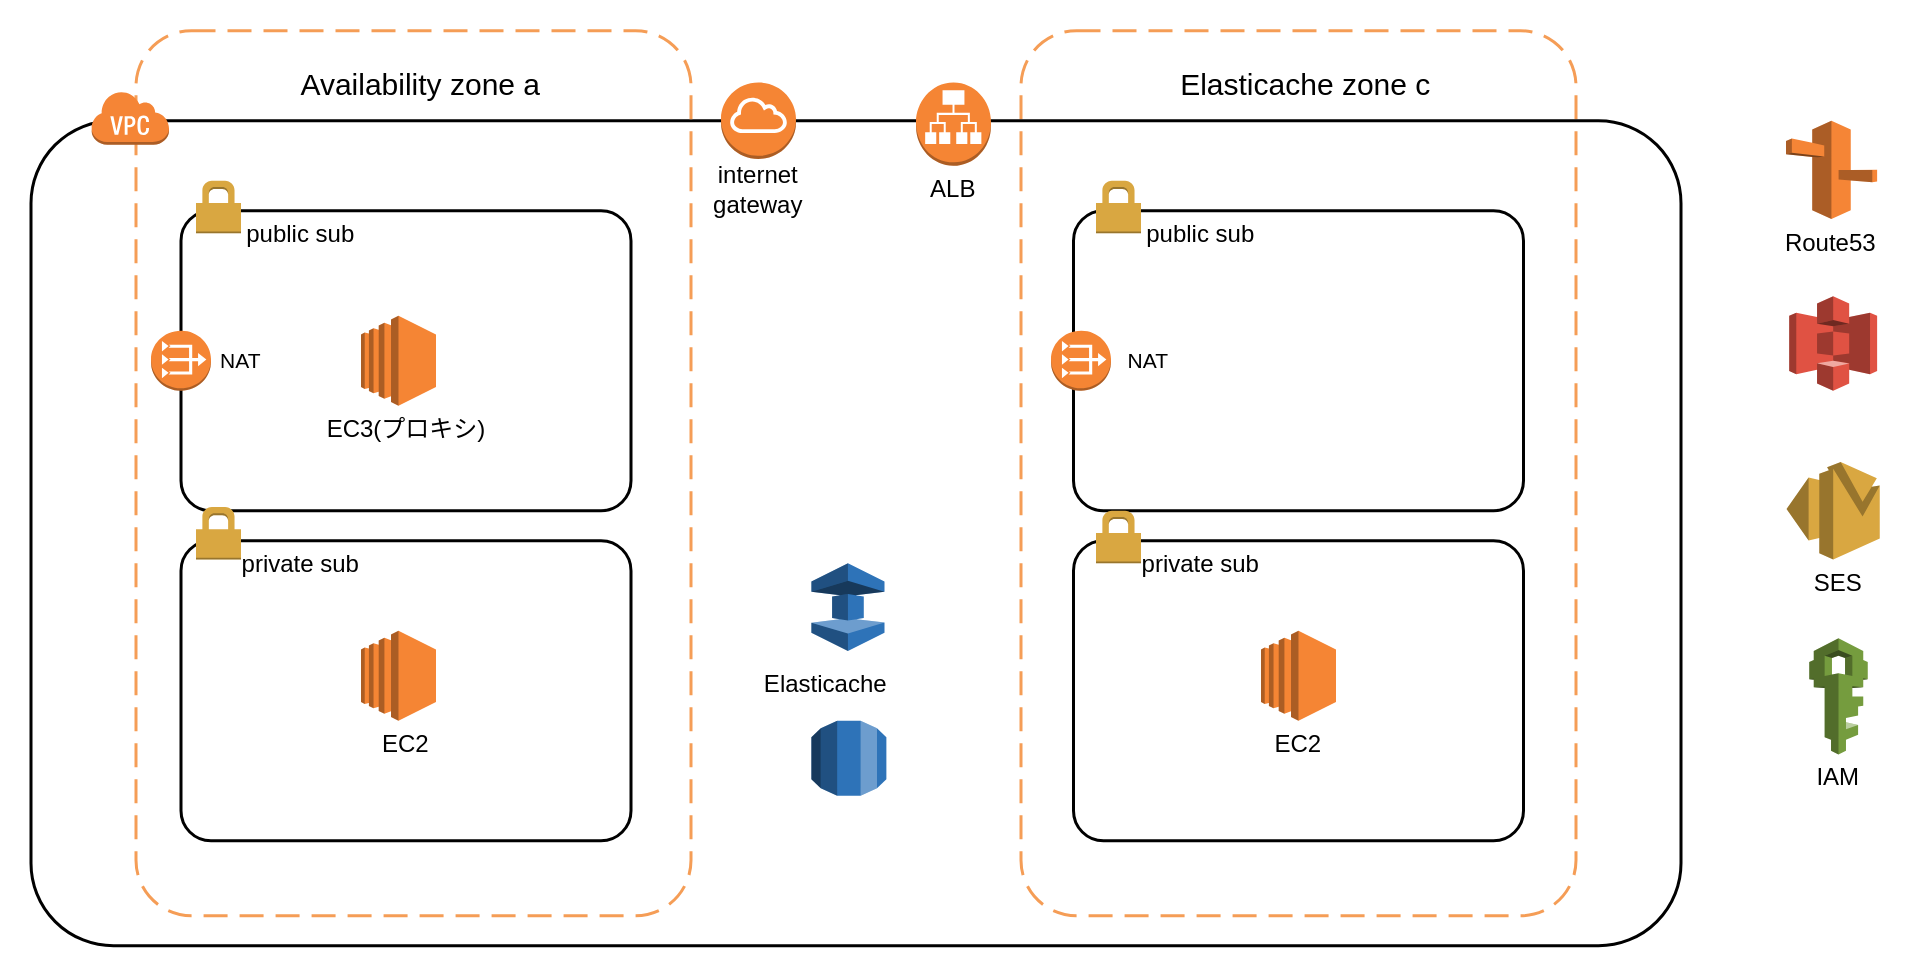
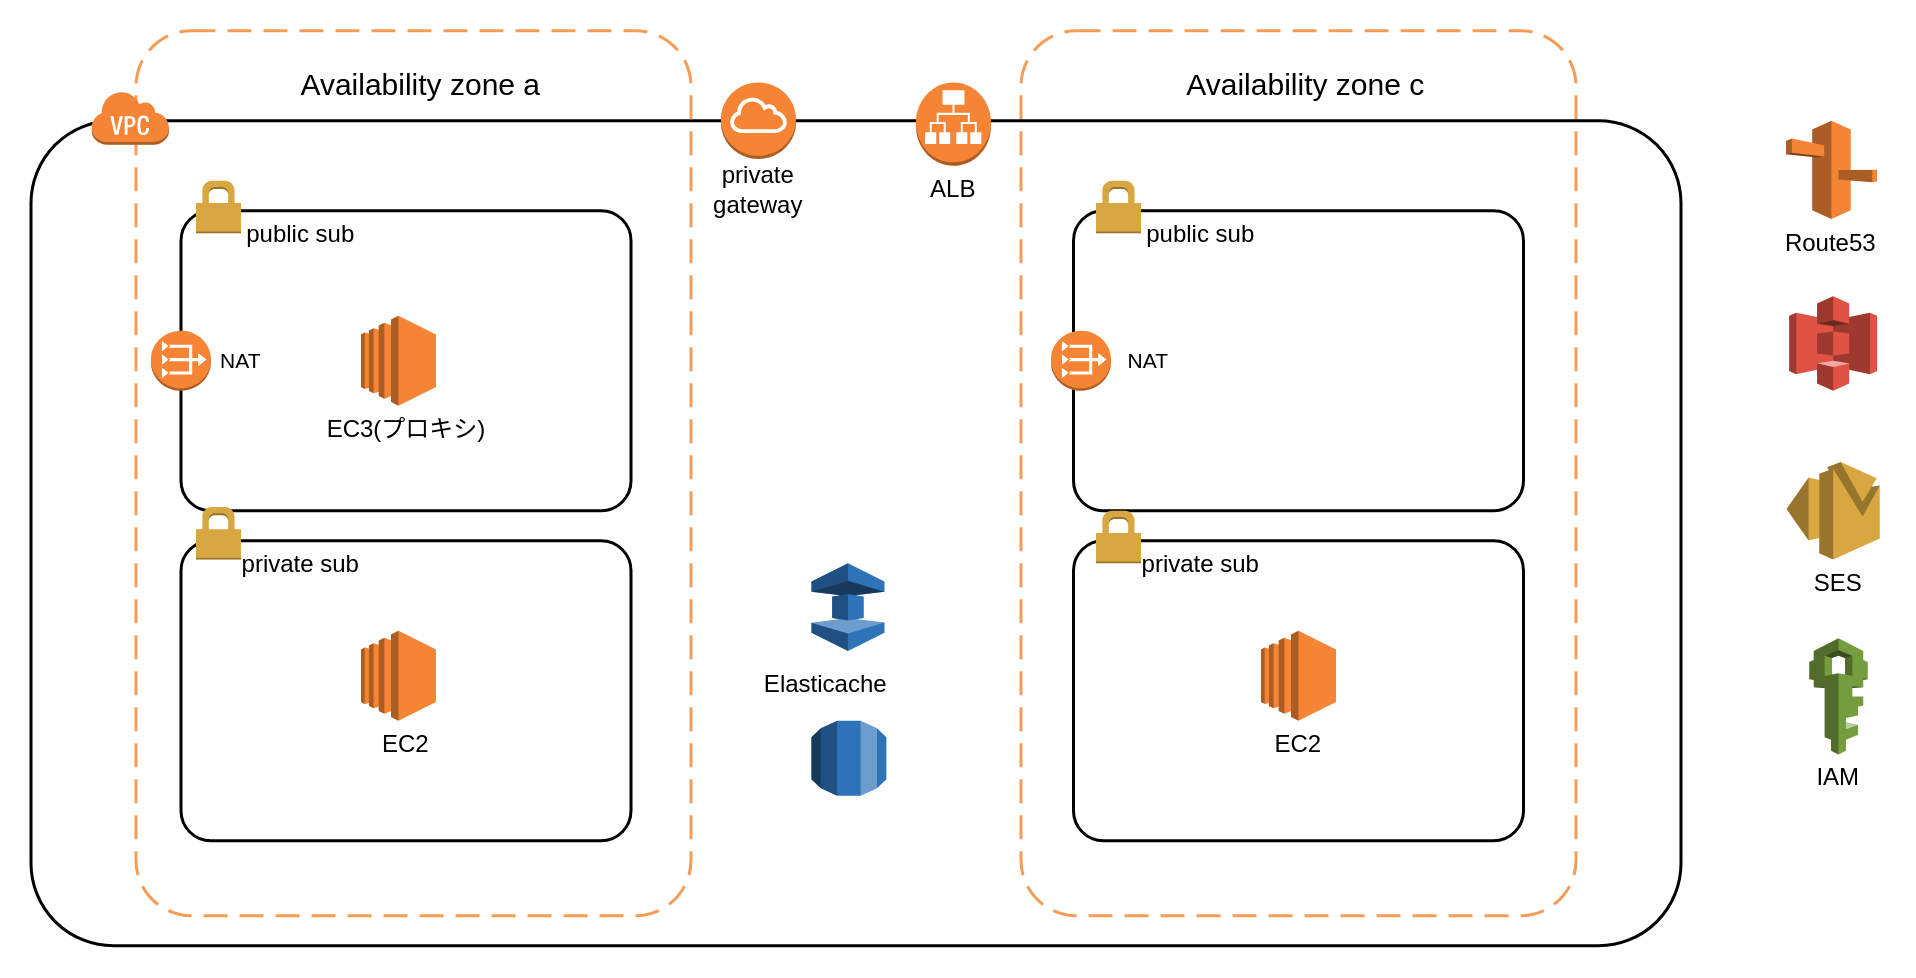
node "Elasticache zone c": label "Elasticache zone c" -> "Availability zone c"
node "internet gateway": label "internet gateway" -> "private gateway"
